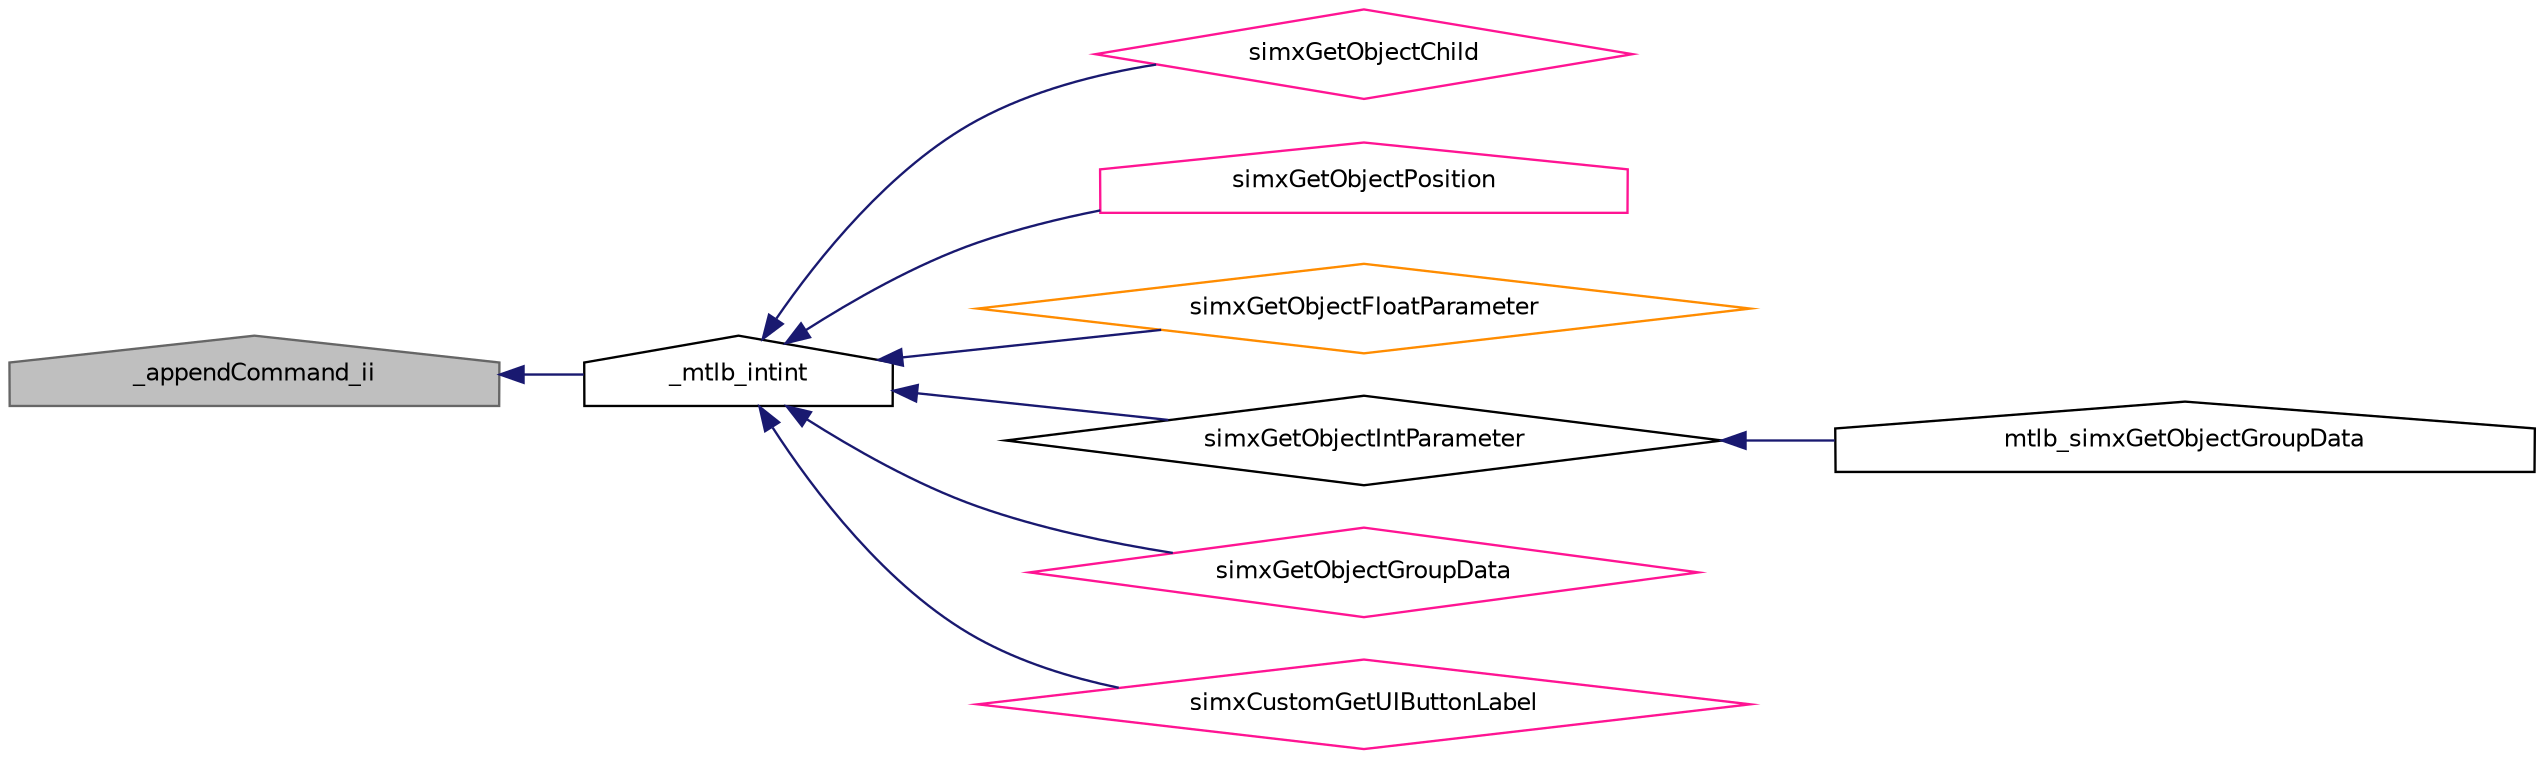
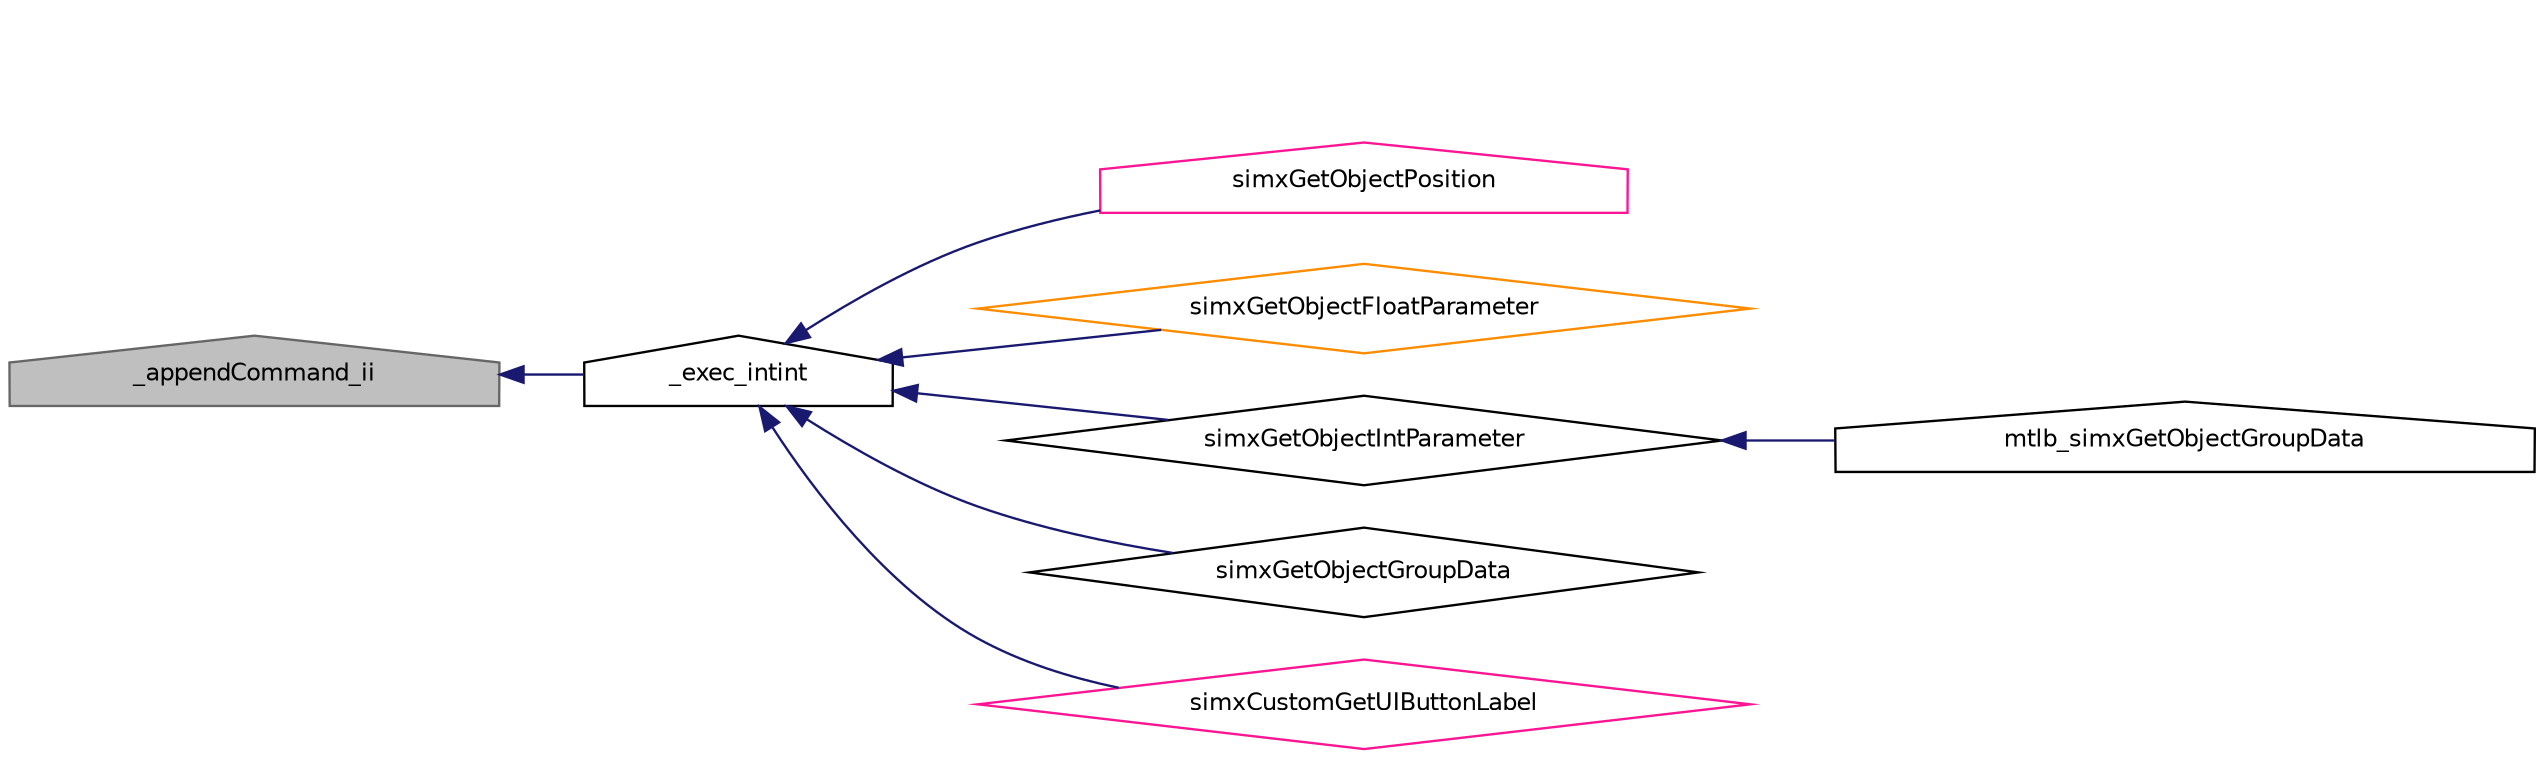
node "simxGetObjectChild": removed
node "_mtlb_intint": label "_mtlb_intint" -> "_exec_intint"
node "simxGetObjectGroupData": color deeppink -> black
